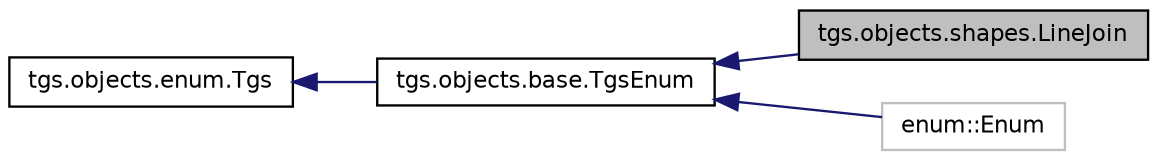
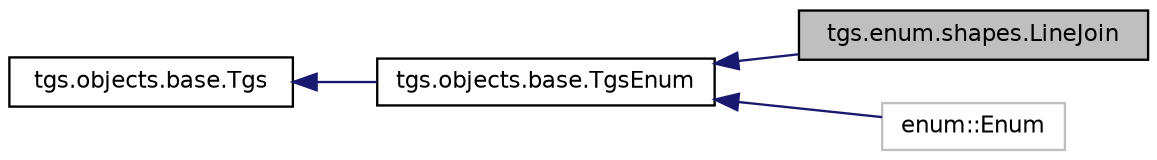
node "tgs.objects.shapes.LineJoin": label "tgs.objects.shapes.LineJoin" -> "tgs.enum.shapes.LineJoin"
node "tgs.objects.enum.Tgs": label "tgs.objects.enum.Tgs" -> "tgs.objects.base.Tgs"
